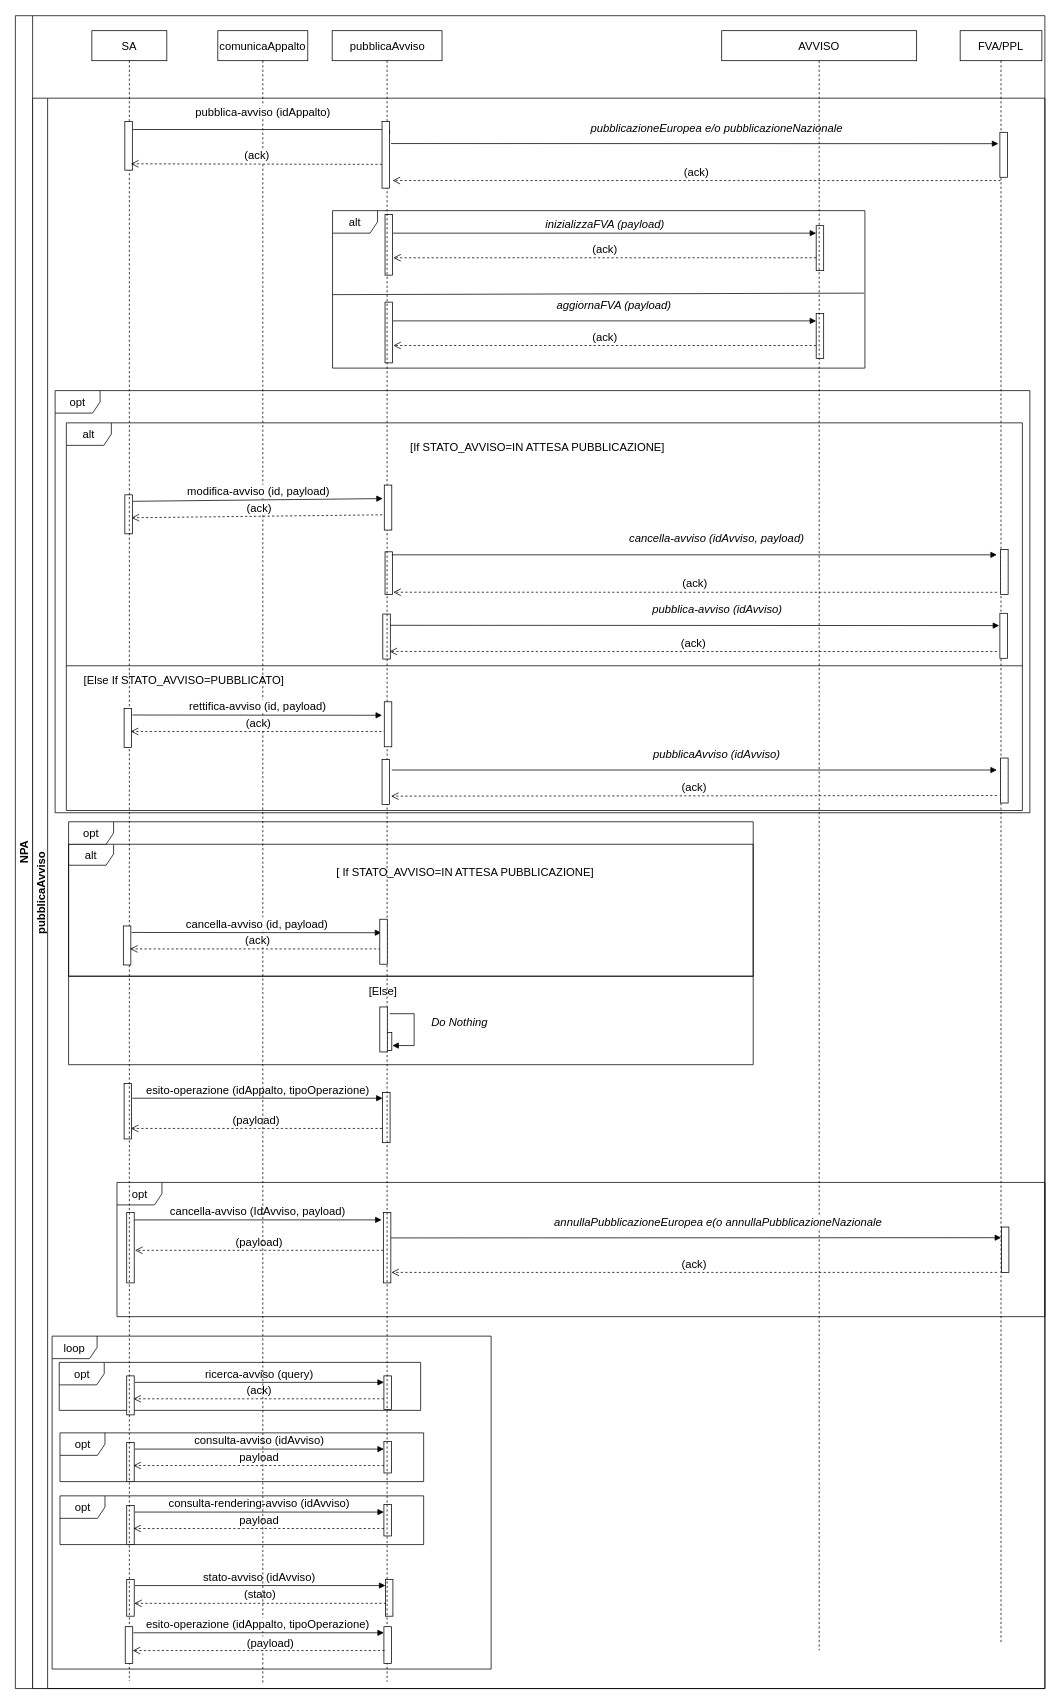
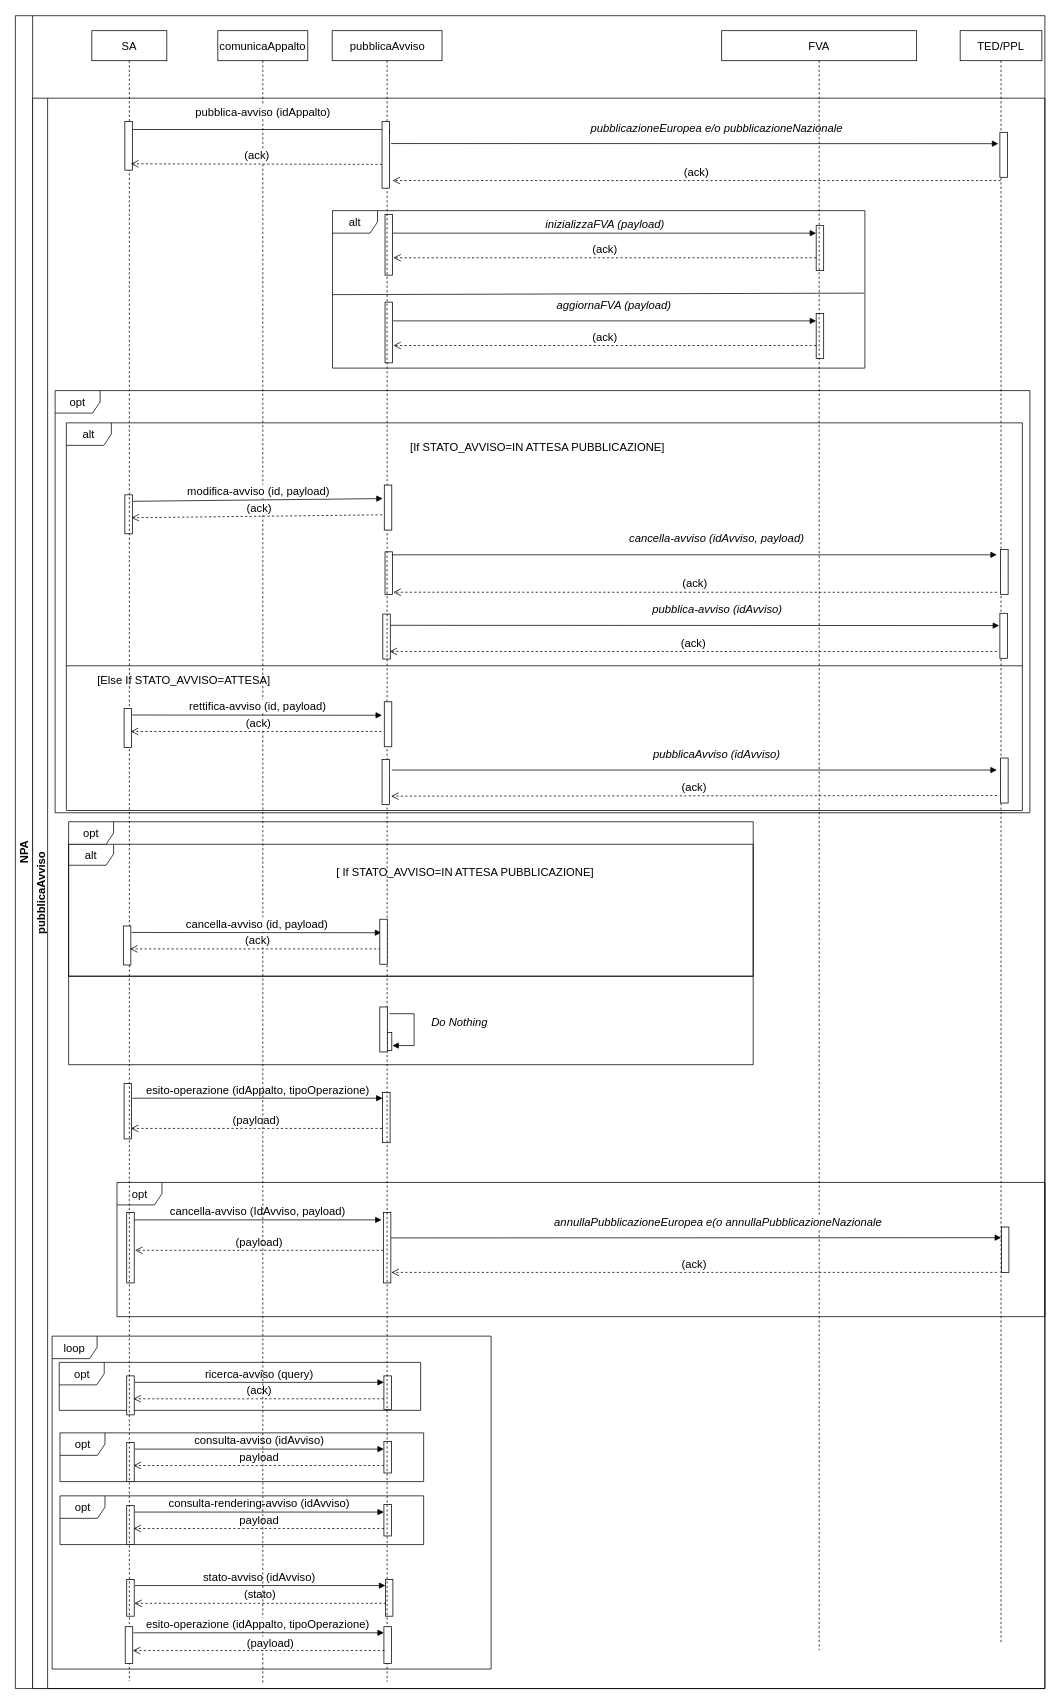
node "AVVISO": label "AVVISO" -> "FVA"
node "FVA/PPL": label "FVA/PPL" -> "TED/PPL"
node "[Else If STATO_AVVISO=PUBBLICATO]": label "[Else If STATO_AVVISO=PUBBLICATO]" -> "[Else If STATO_AVVISO=ATTESA]"
node "[Else]": removed
